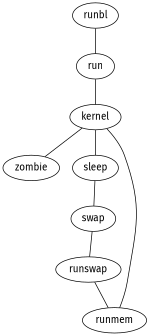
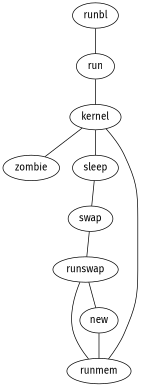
node "new": added
